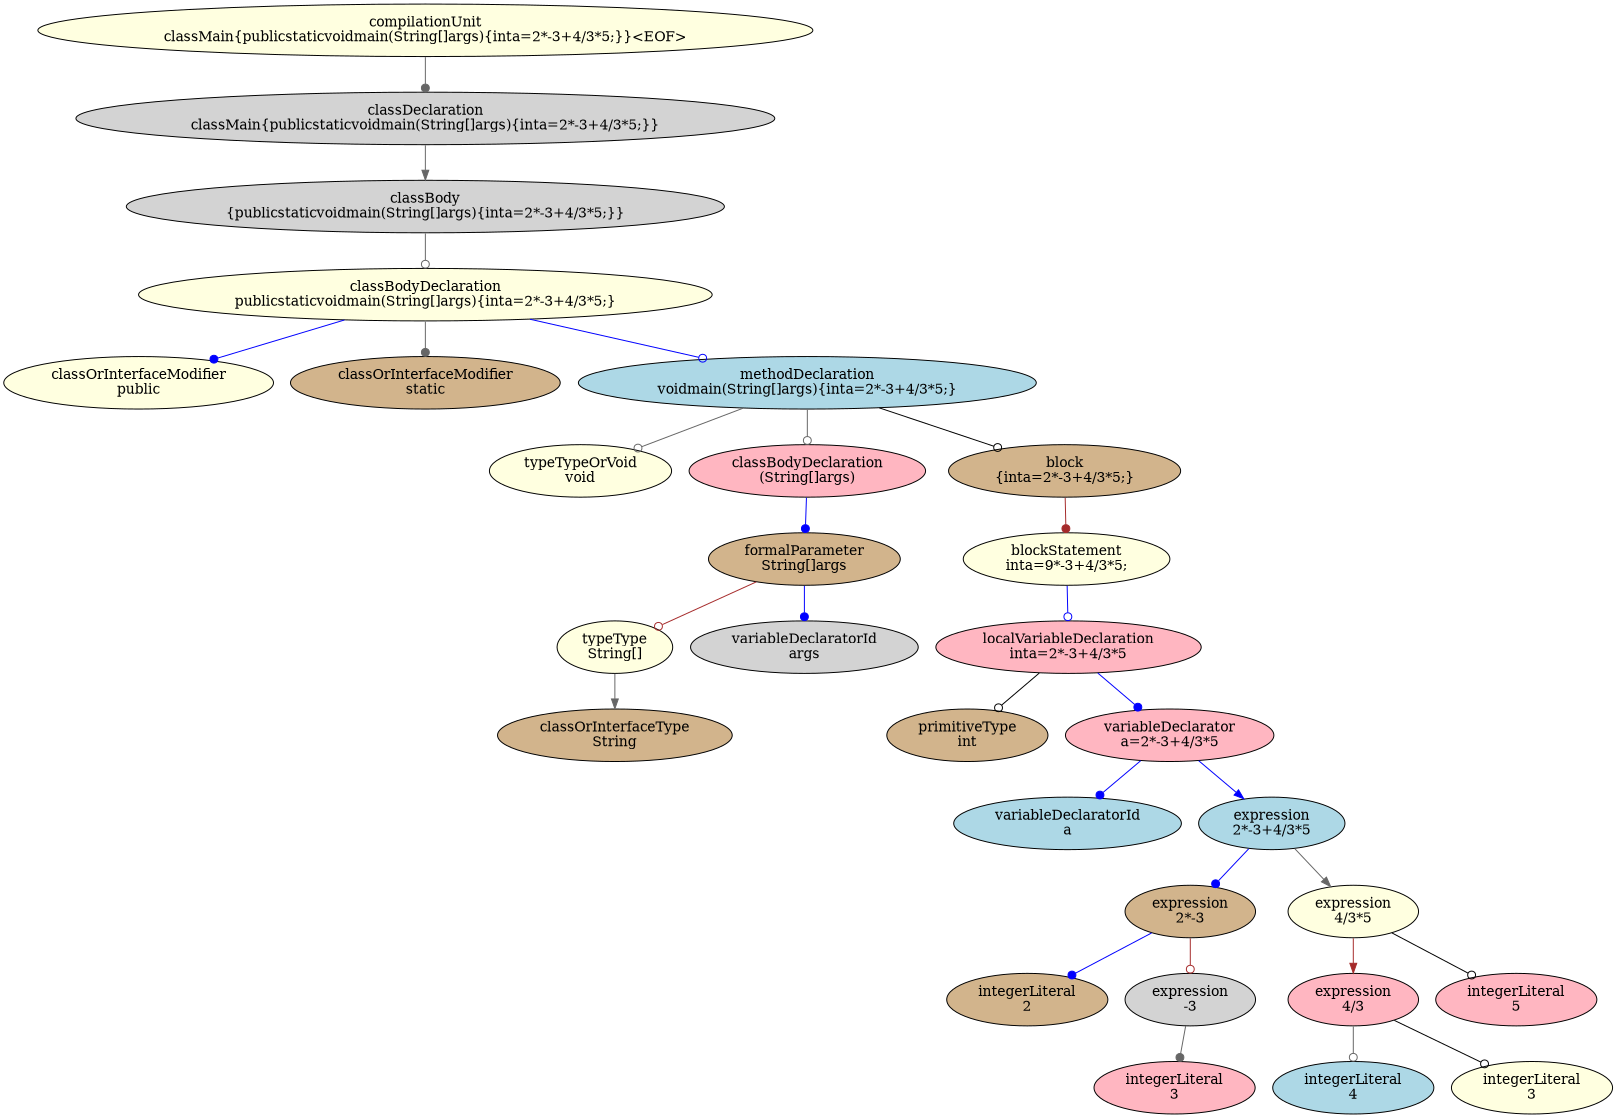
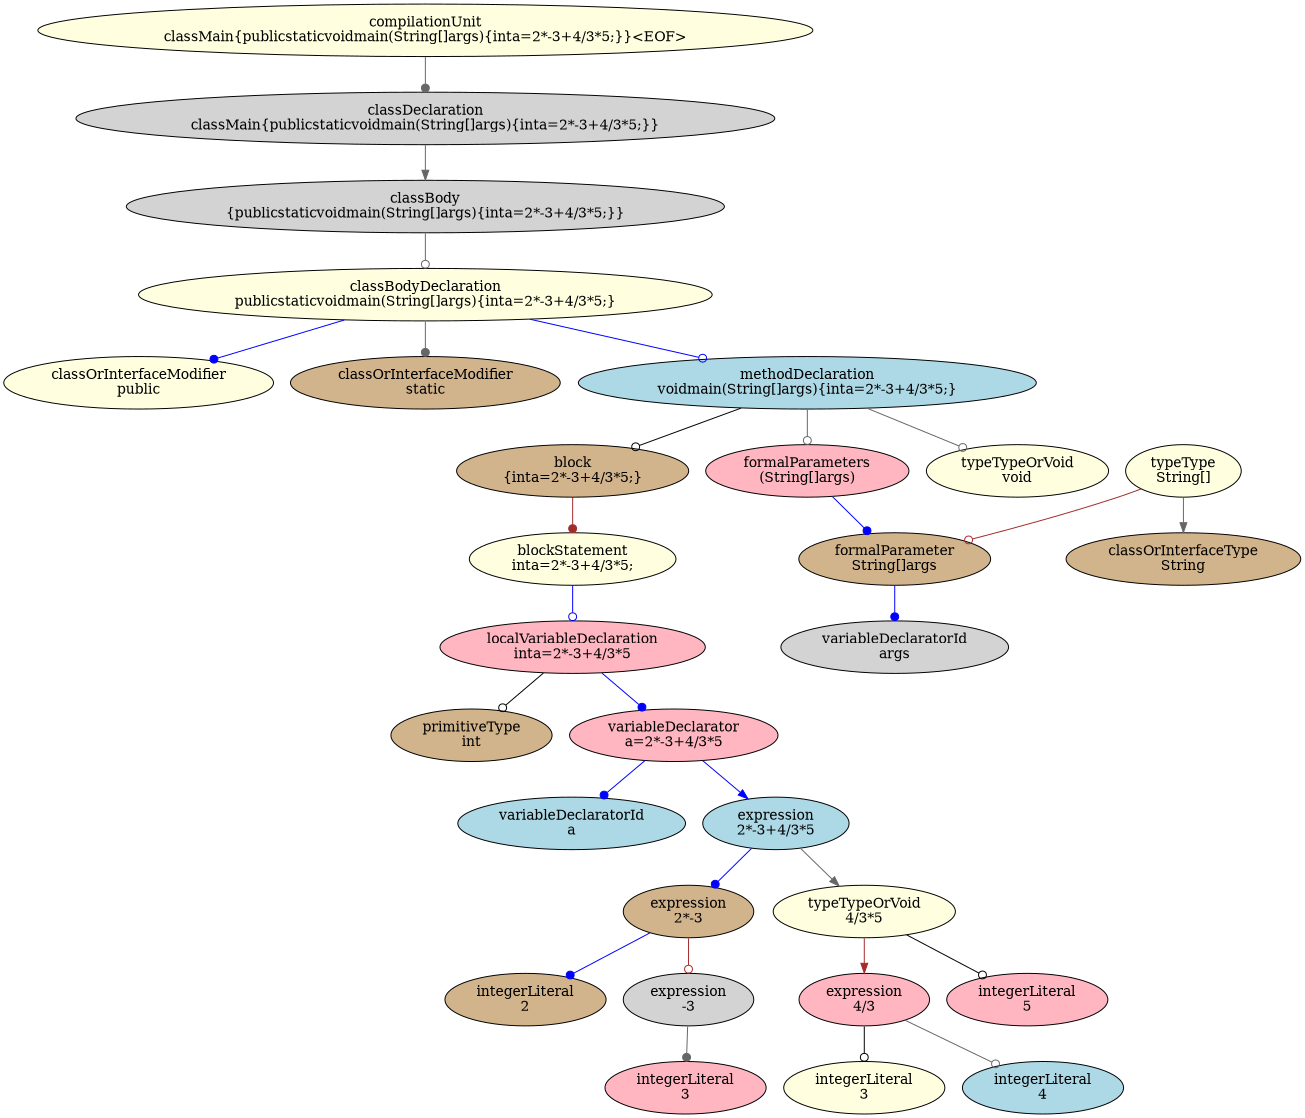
node "classBodyDeclaration (String[]args)": label "classBodyDeclaration (String[]args)" -> "formalParameters (String[]args)"
node "blockStatement inta=9*-3+4/3*5;": label "blockStatement inta=9*-3+4/3*5;" -> "blockStatement inta=2*-3+4/3*5;"
edge "formalParameter String[]args" -> "typeType String[]": reversed
node "expression 4/3*5": label "expression 4/3*5" -> "typeTypeOrVoid 4/3*5"
